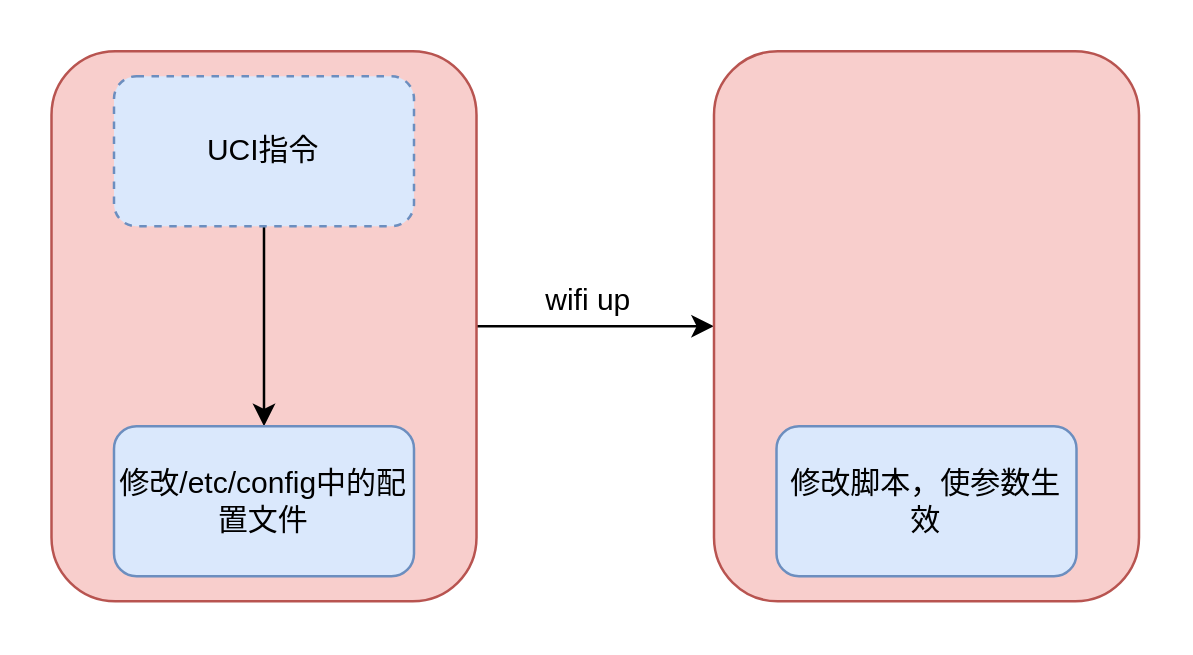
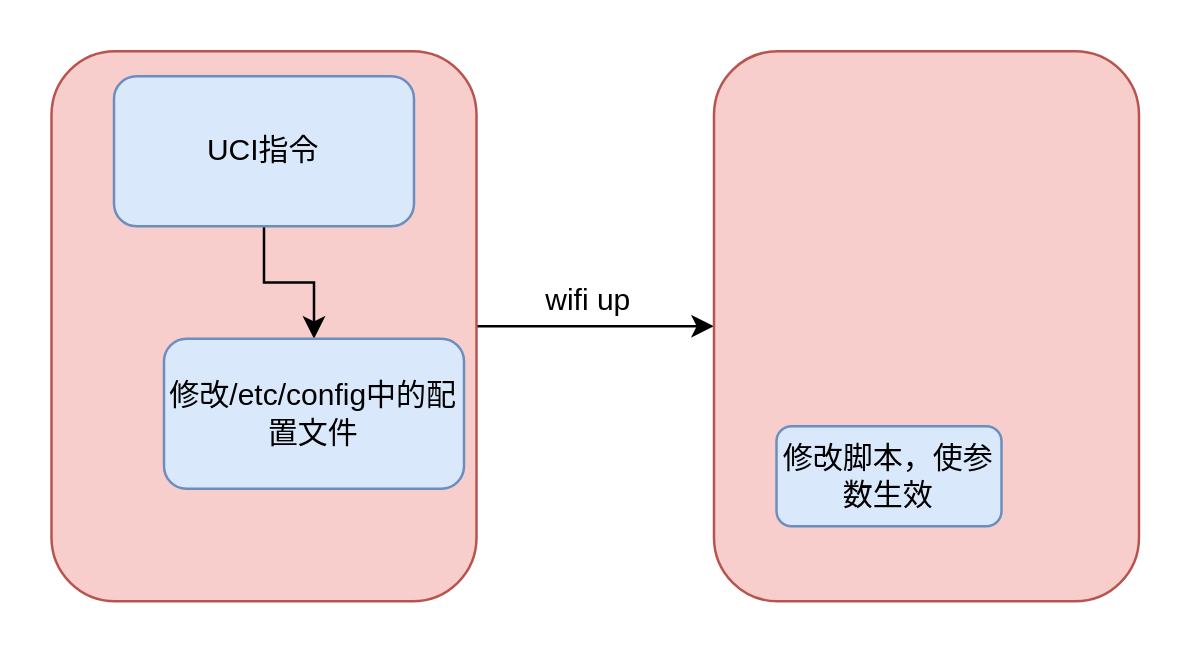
node "UCI指令": style dashed -> solid
node "修改/etc/config中的配置文件": moved (264, 501) -> (314, 414)
node "修改脚本，使参数生效": size 300x150 -> 225x100
